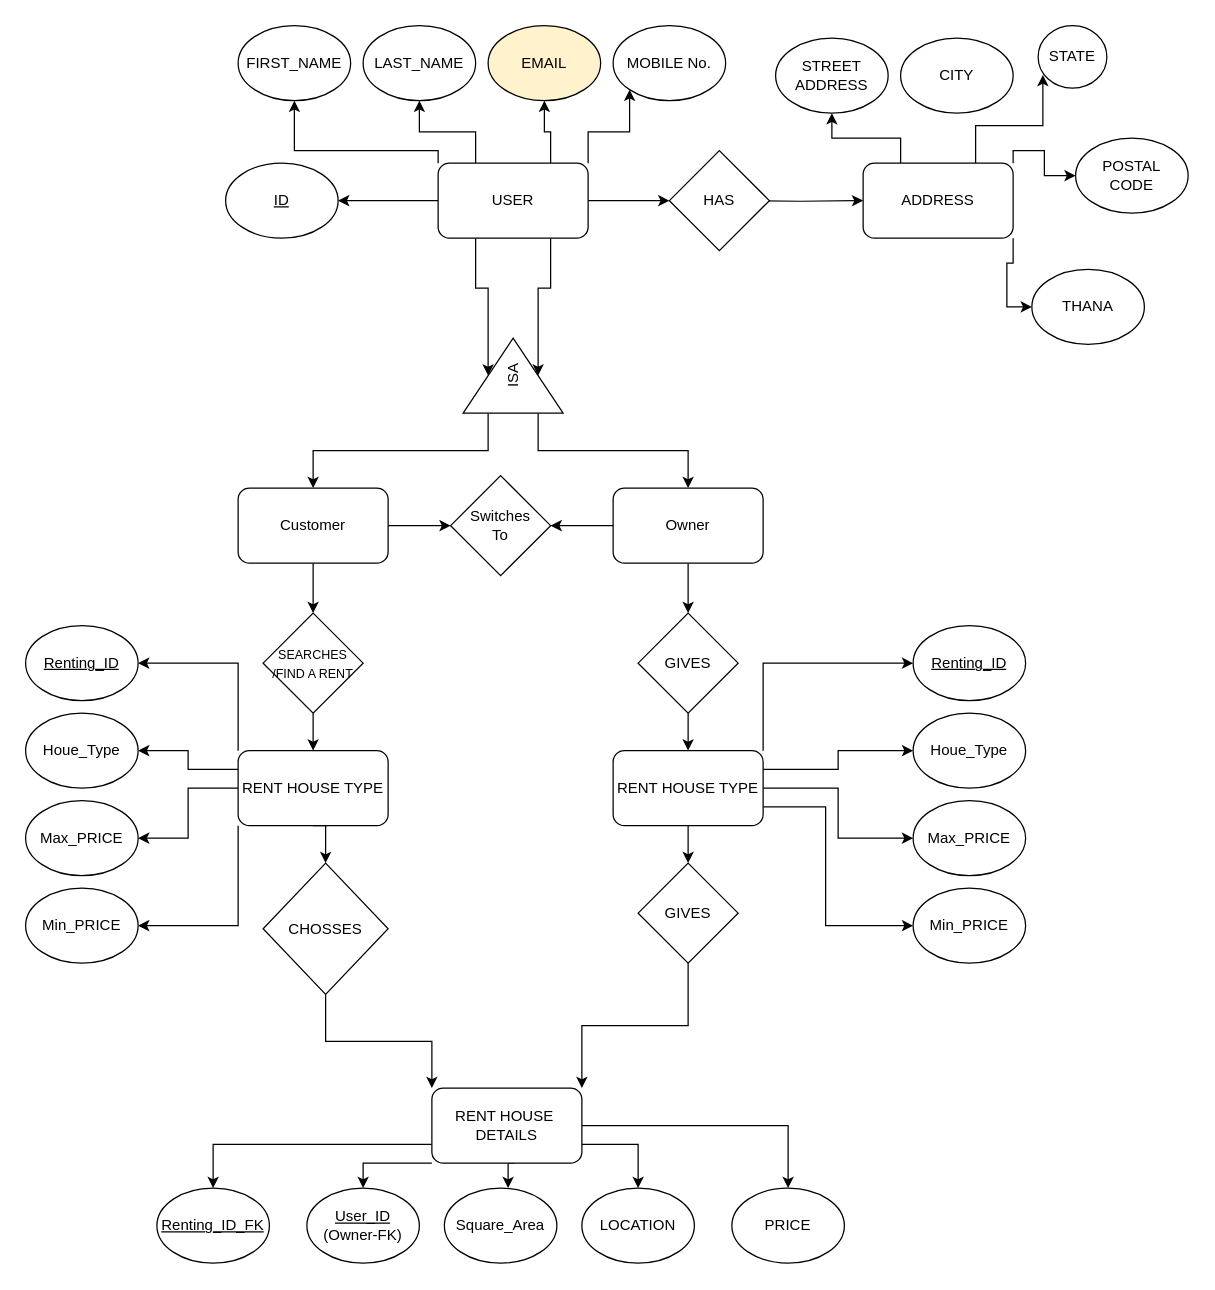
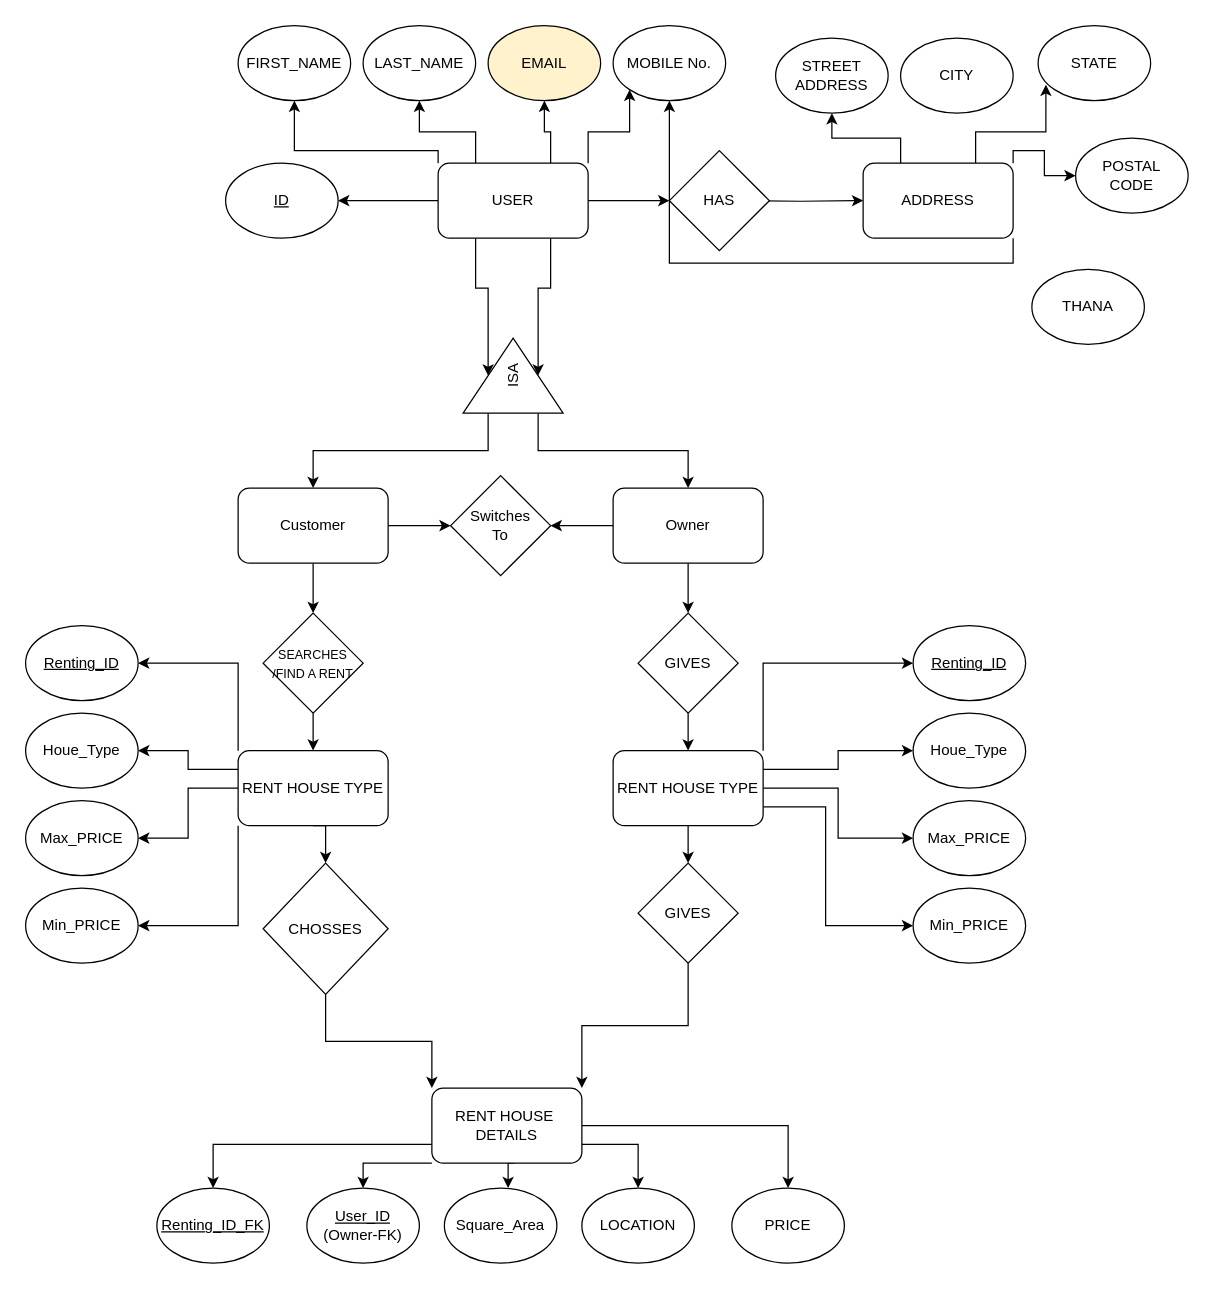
node "STATE": size 69x63 -> 113x75
edge "ADDRESS" -> "THANA": now "ADDRESS" -> "MOBILE No."
